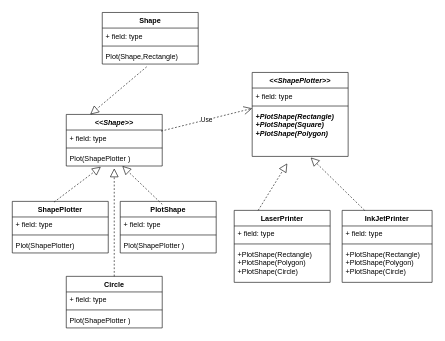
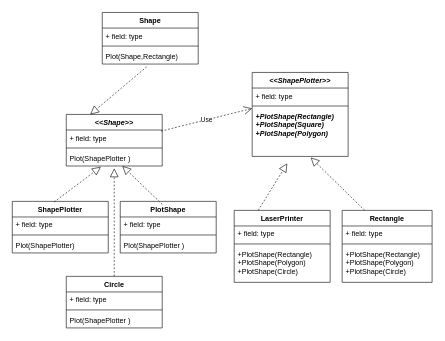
node "InkJetPrinter": label "InkJetPrinter" -> "Rectangle"
